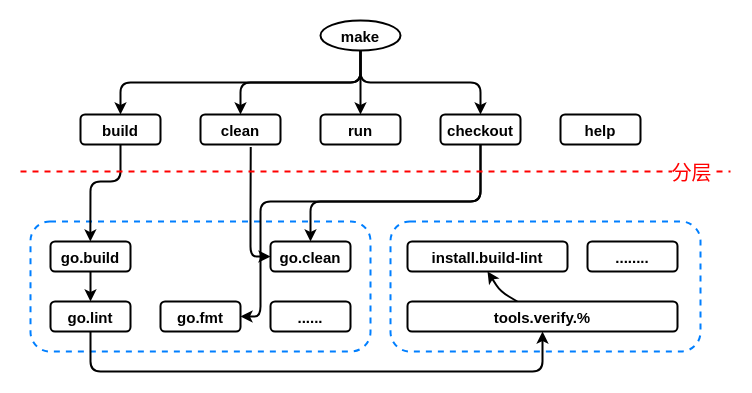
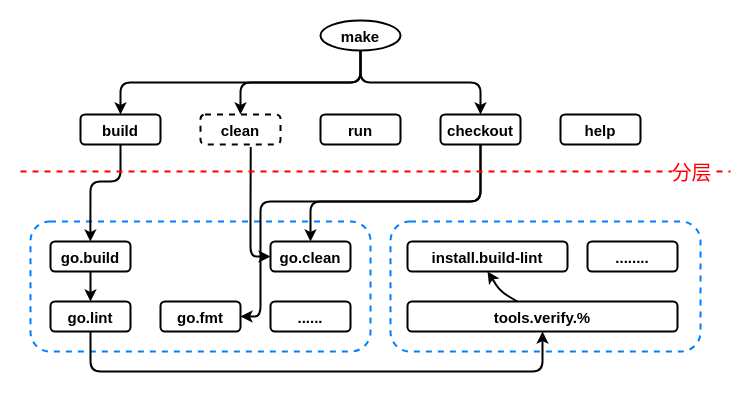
edge "make" -> "run": removed
node "clean": style solid -> dashed
